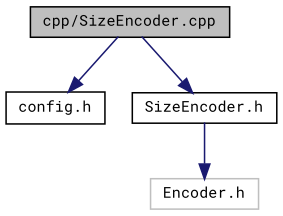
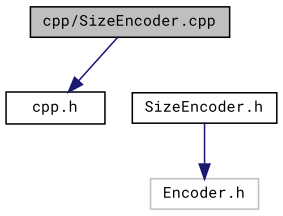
edge "cpp/SizeEncoder.cpp" -> "SizeEncoder.h": removed
node "config.h": label "config.h" -> "cpp.h"
